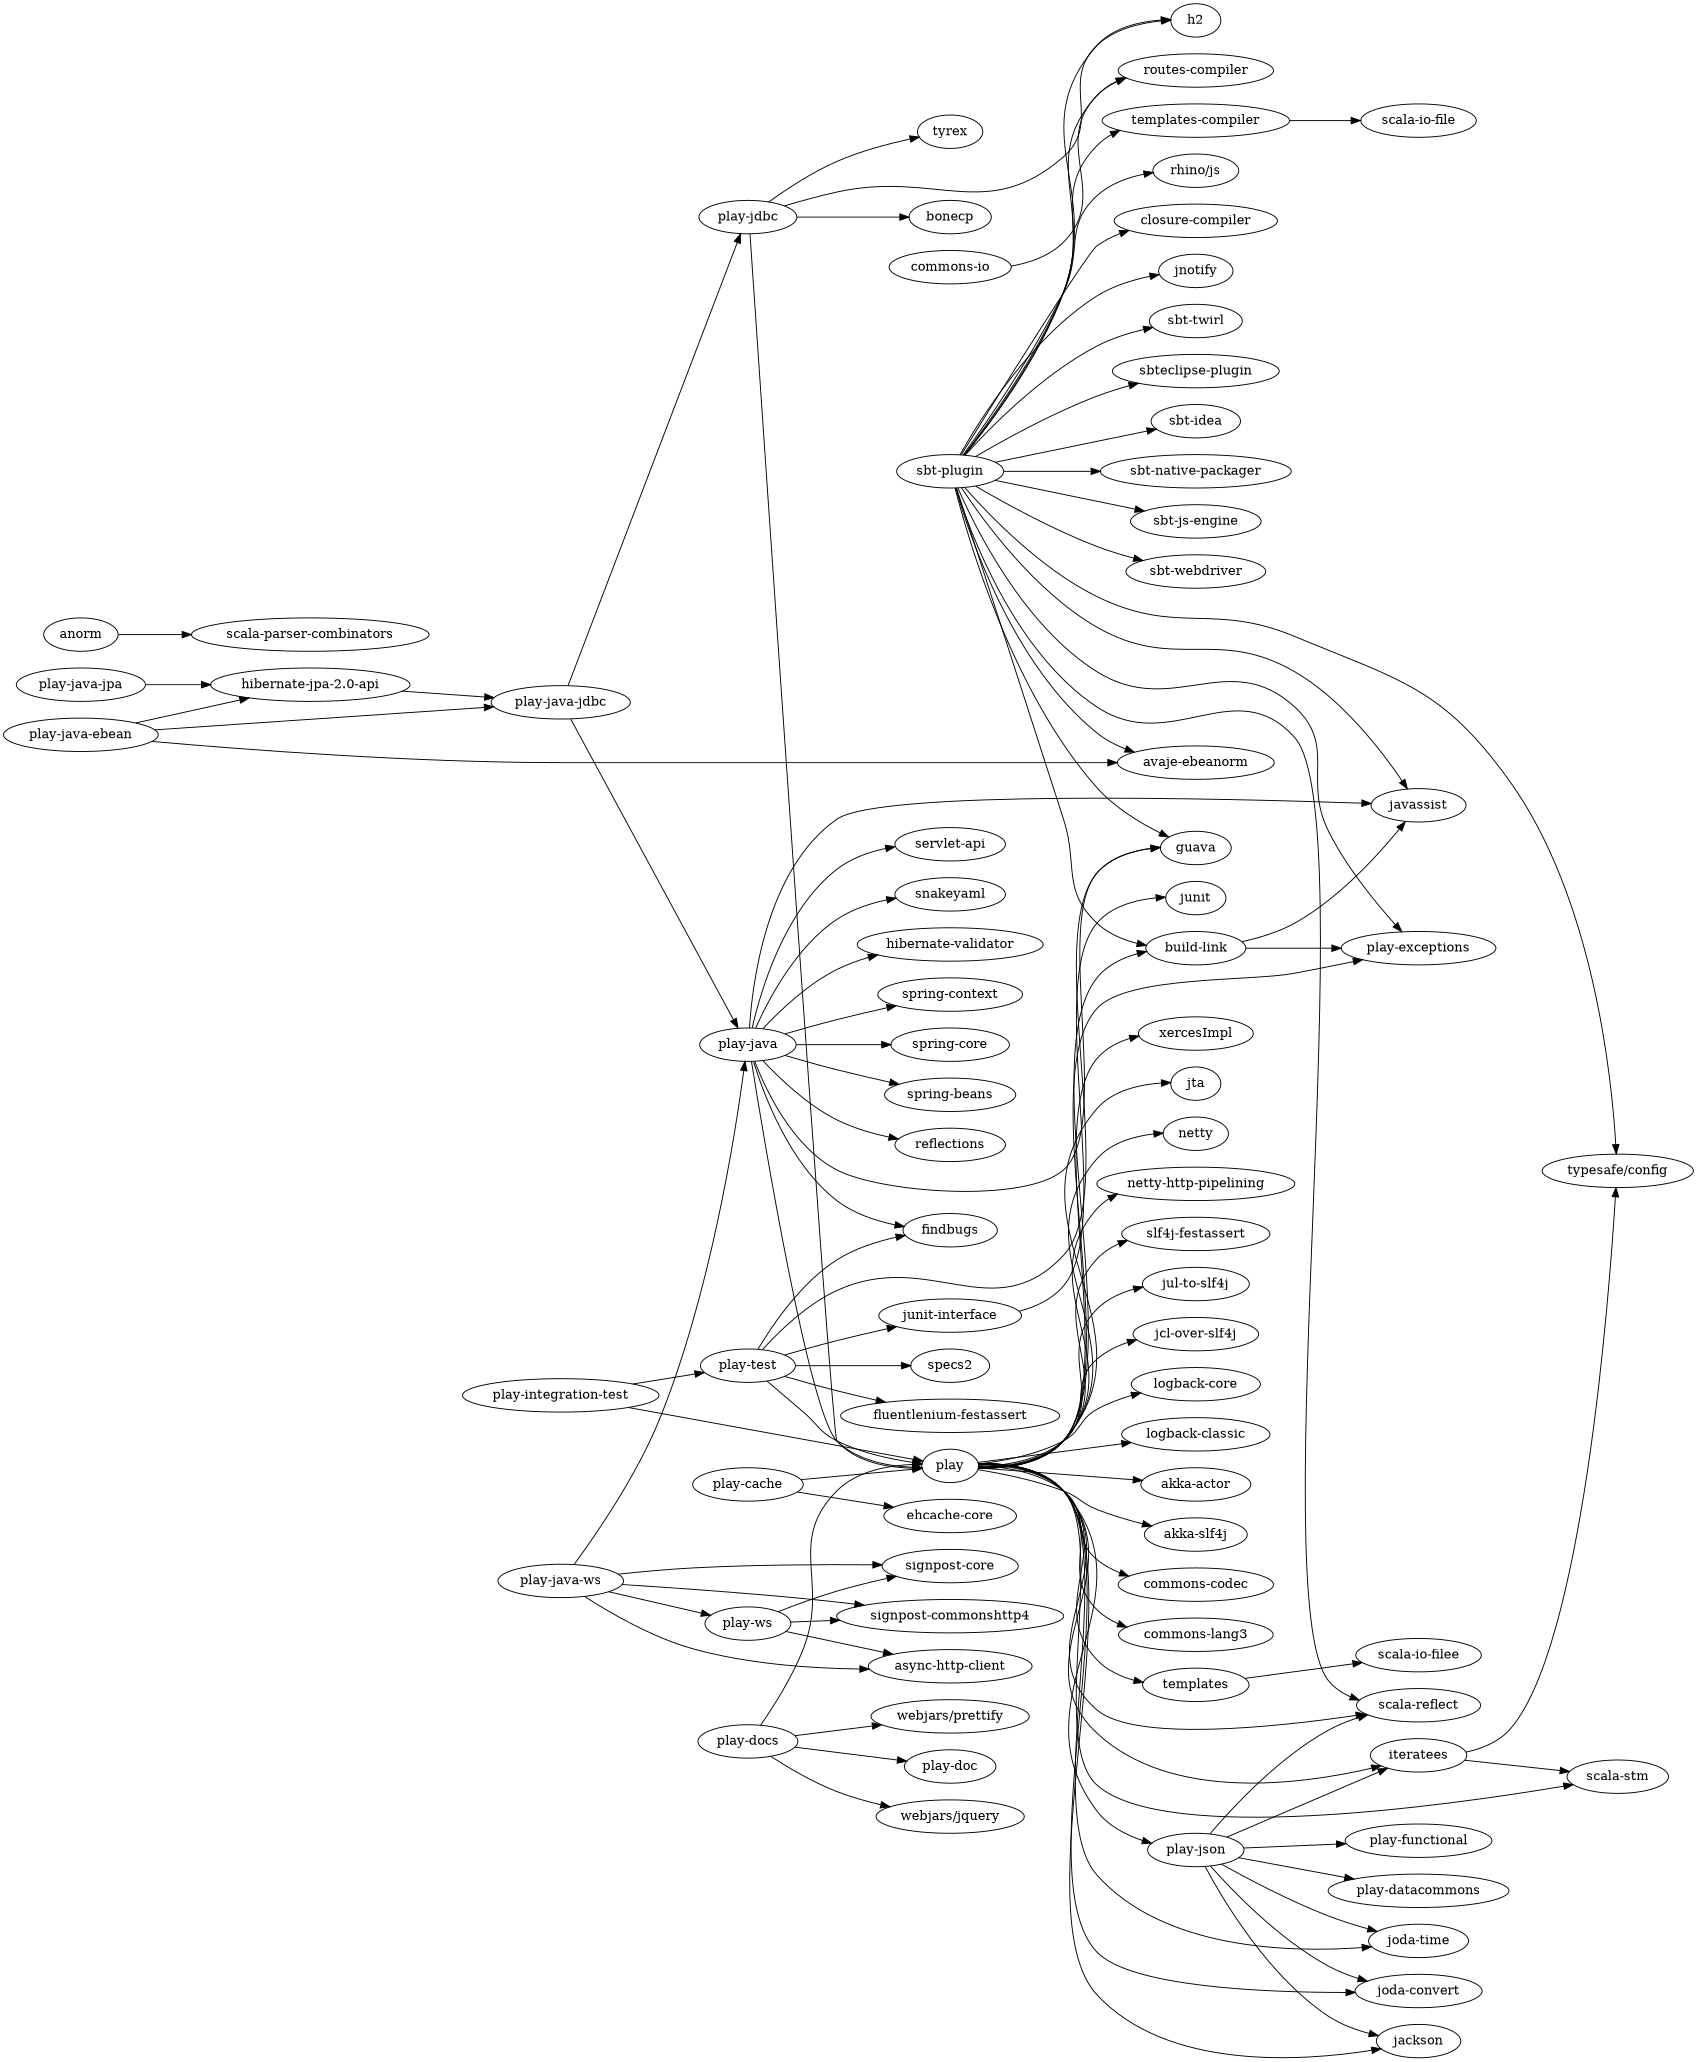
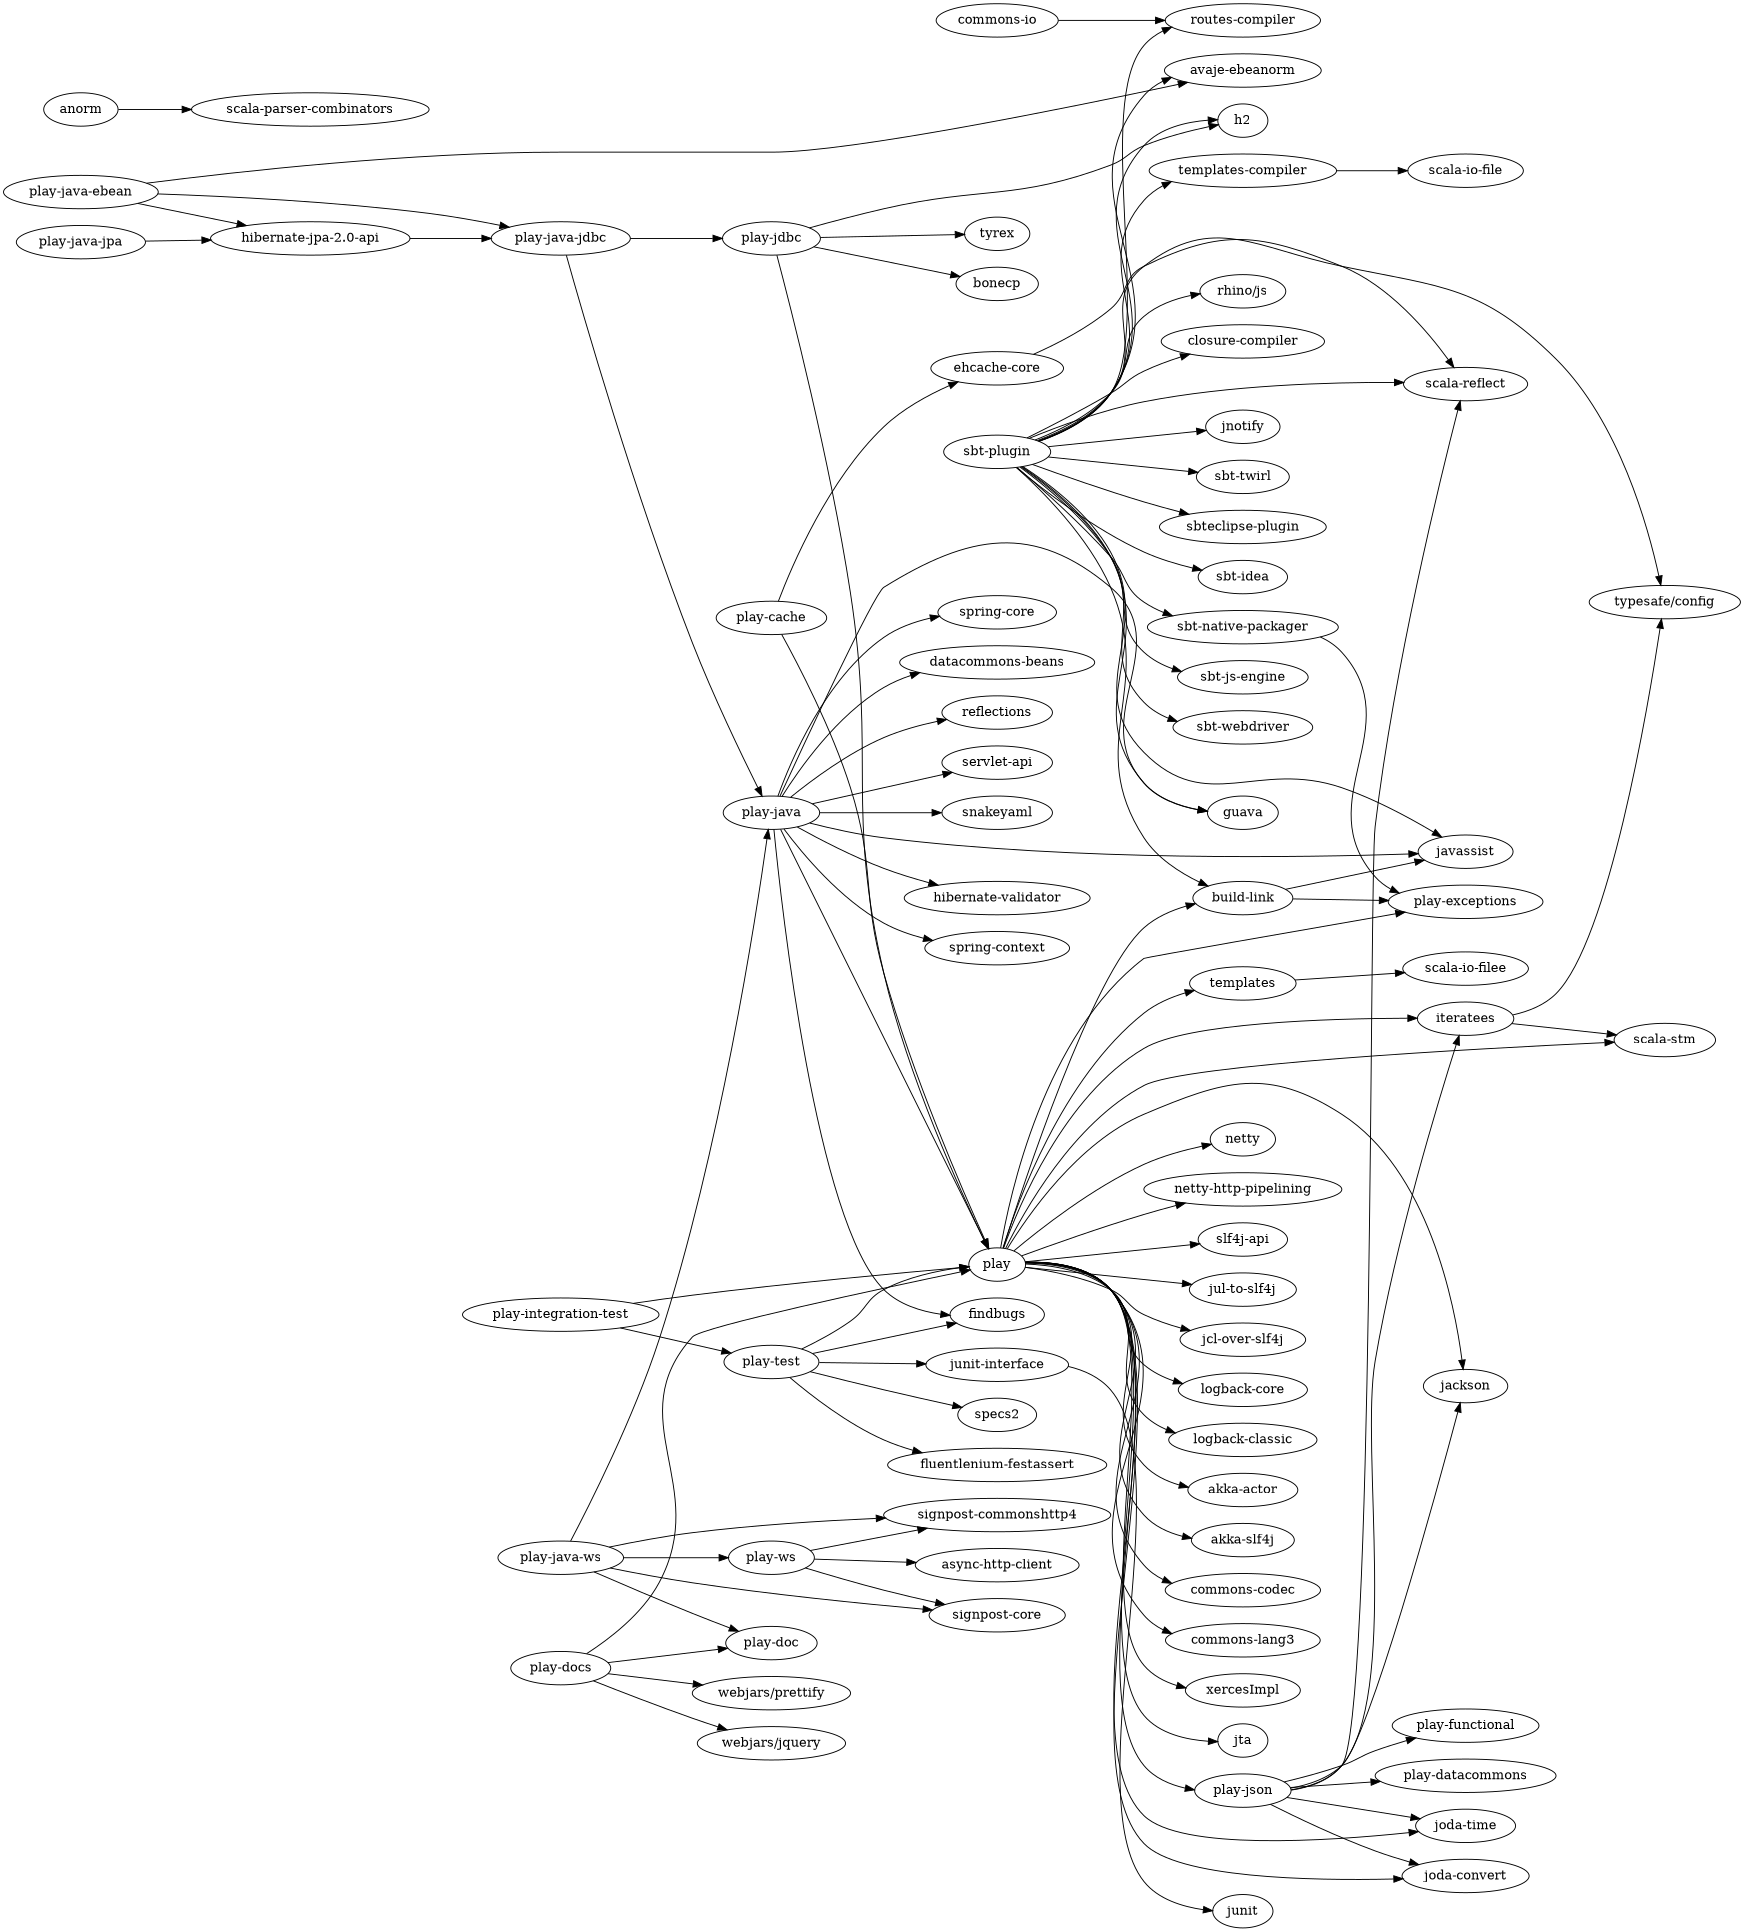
edge "sbt-plugin" -> "play-exceptions": now "sbt-native-packager" -> "play-exceptions"
node "spring-beans": label "spring-beans" -> "datacommons-beans"
node "slf4j-festassert": label "slf4j-festassert" -> "slf4j-api"
edge "play-test" -> "guava": removed
edge "play-java-ws" -> "async-http-client": now "play-java-ws" -> "play-doc"
edge "play" -> "scala-reflect": now "ehcache-core" -> "scala-reflect"
